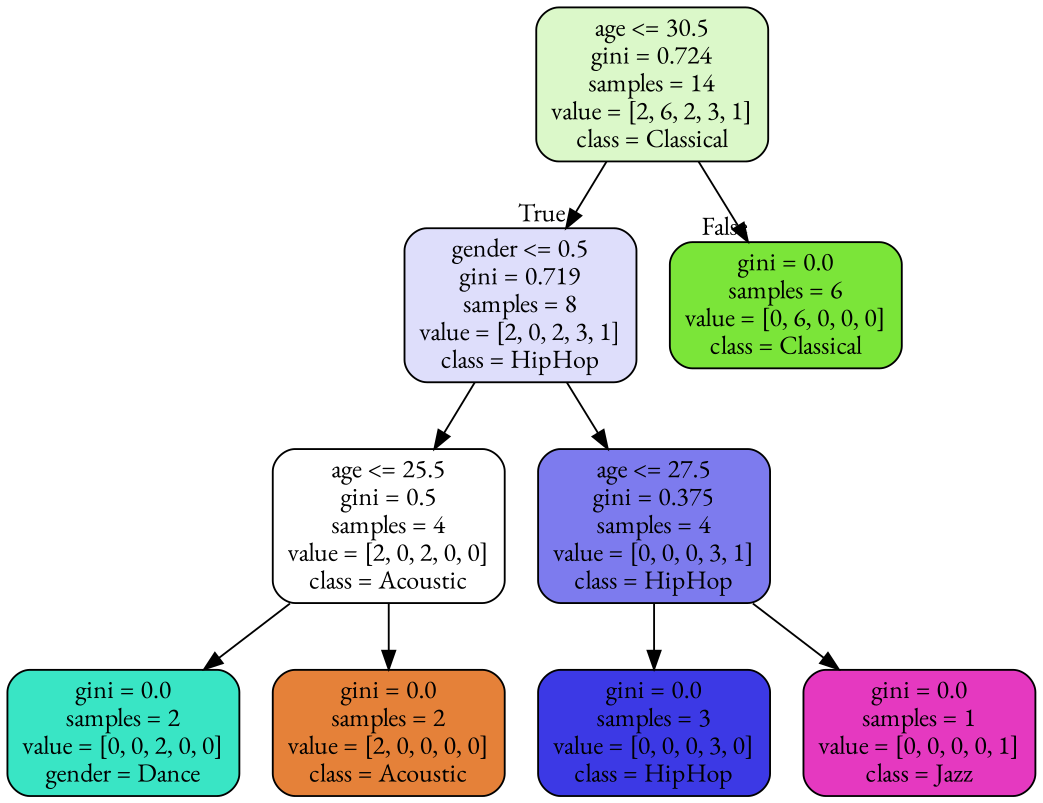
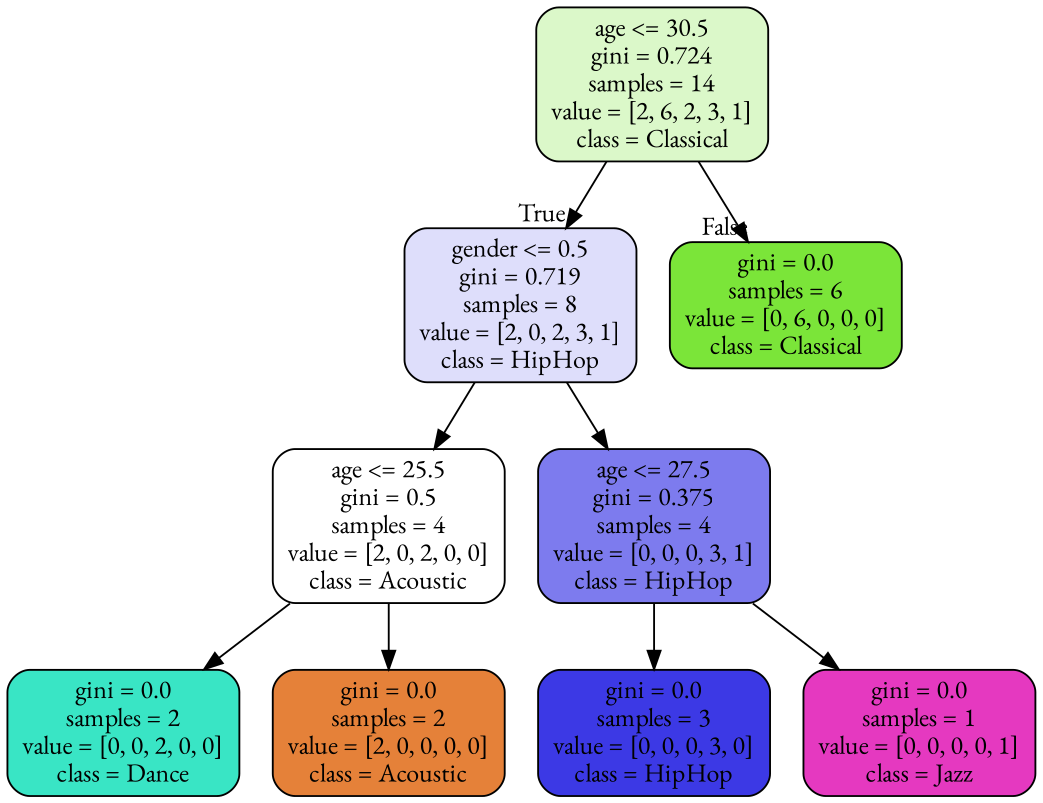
node "gini = 0.0 samples = 2 value = [0, 0, 2, 0, 0] gender = Dance": label "gini = 0.0 samples = 2 value = [0, 0, 2, 0, 0] gender = Dance" -> "gini = 0.0 samples = 2 value = [0, 0, 2, 0, 0] class = Dance"
